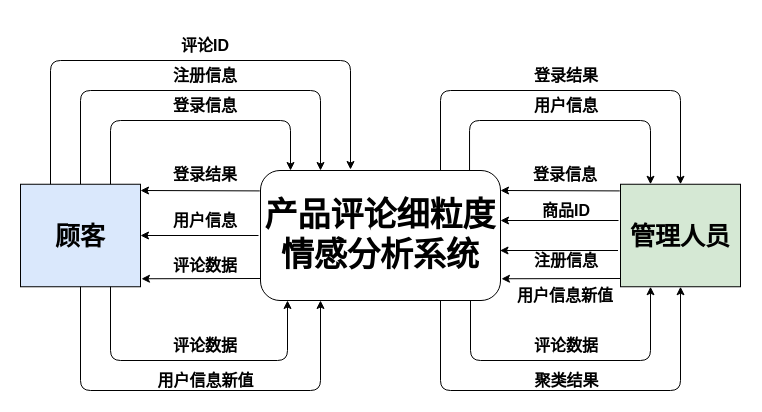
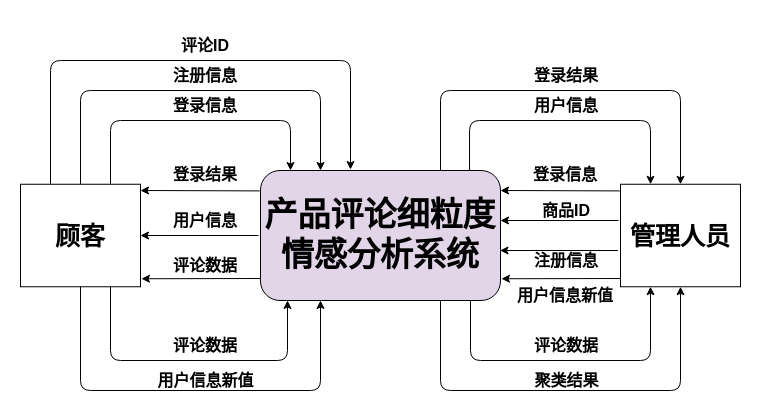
node "顾客": fillcolor #dae8fc -> #ffffff
node "产品评论细粒度情感分析系统": fillcolor #ffffff -> #e1d5e7
node "管理人员": fillcolor #d5e8d4 -> #ffffff
